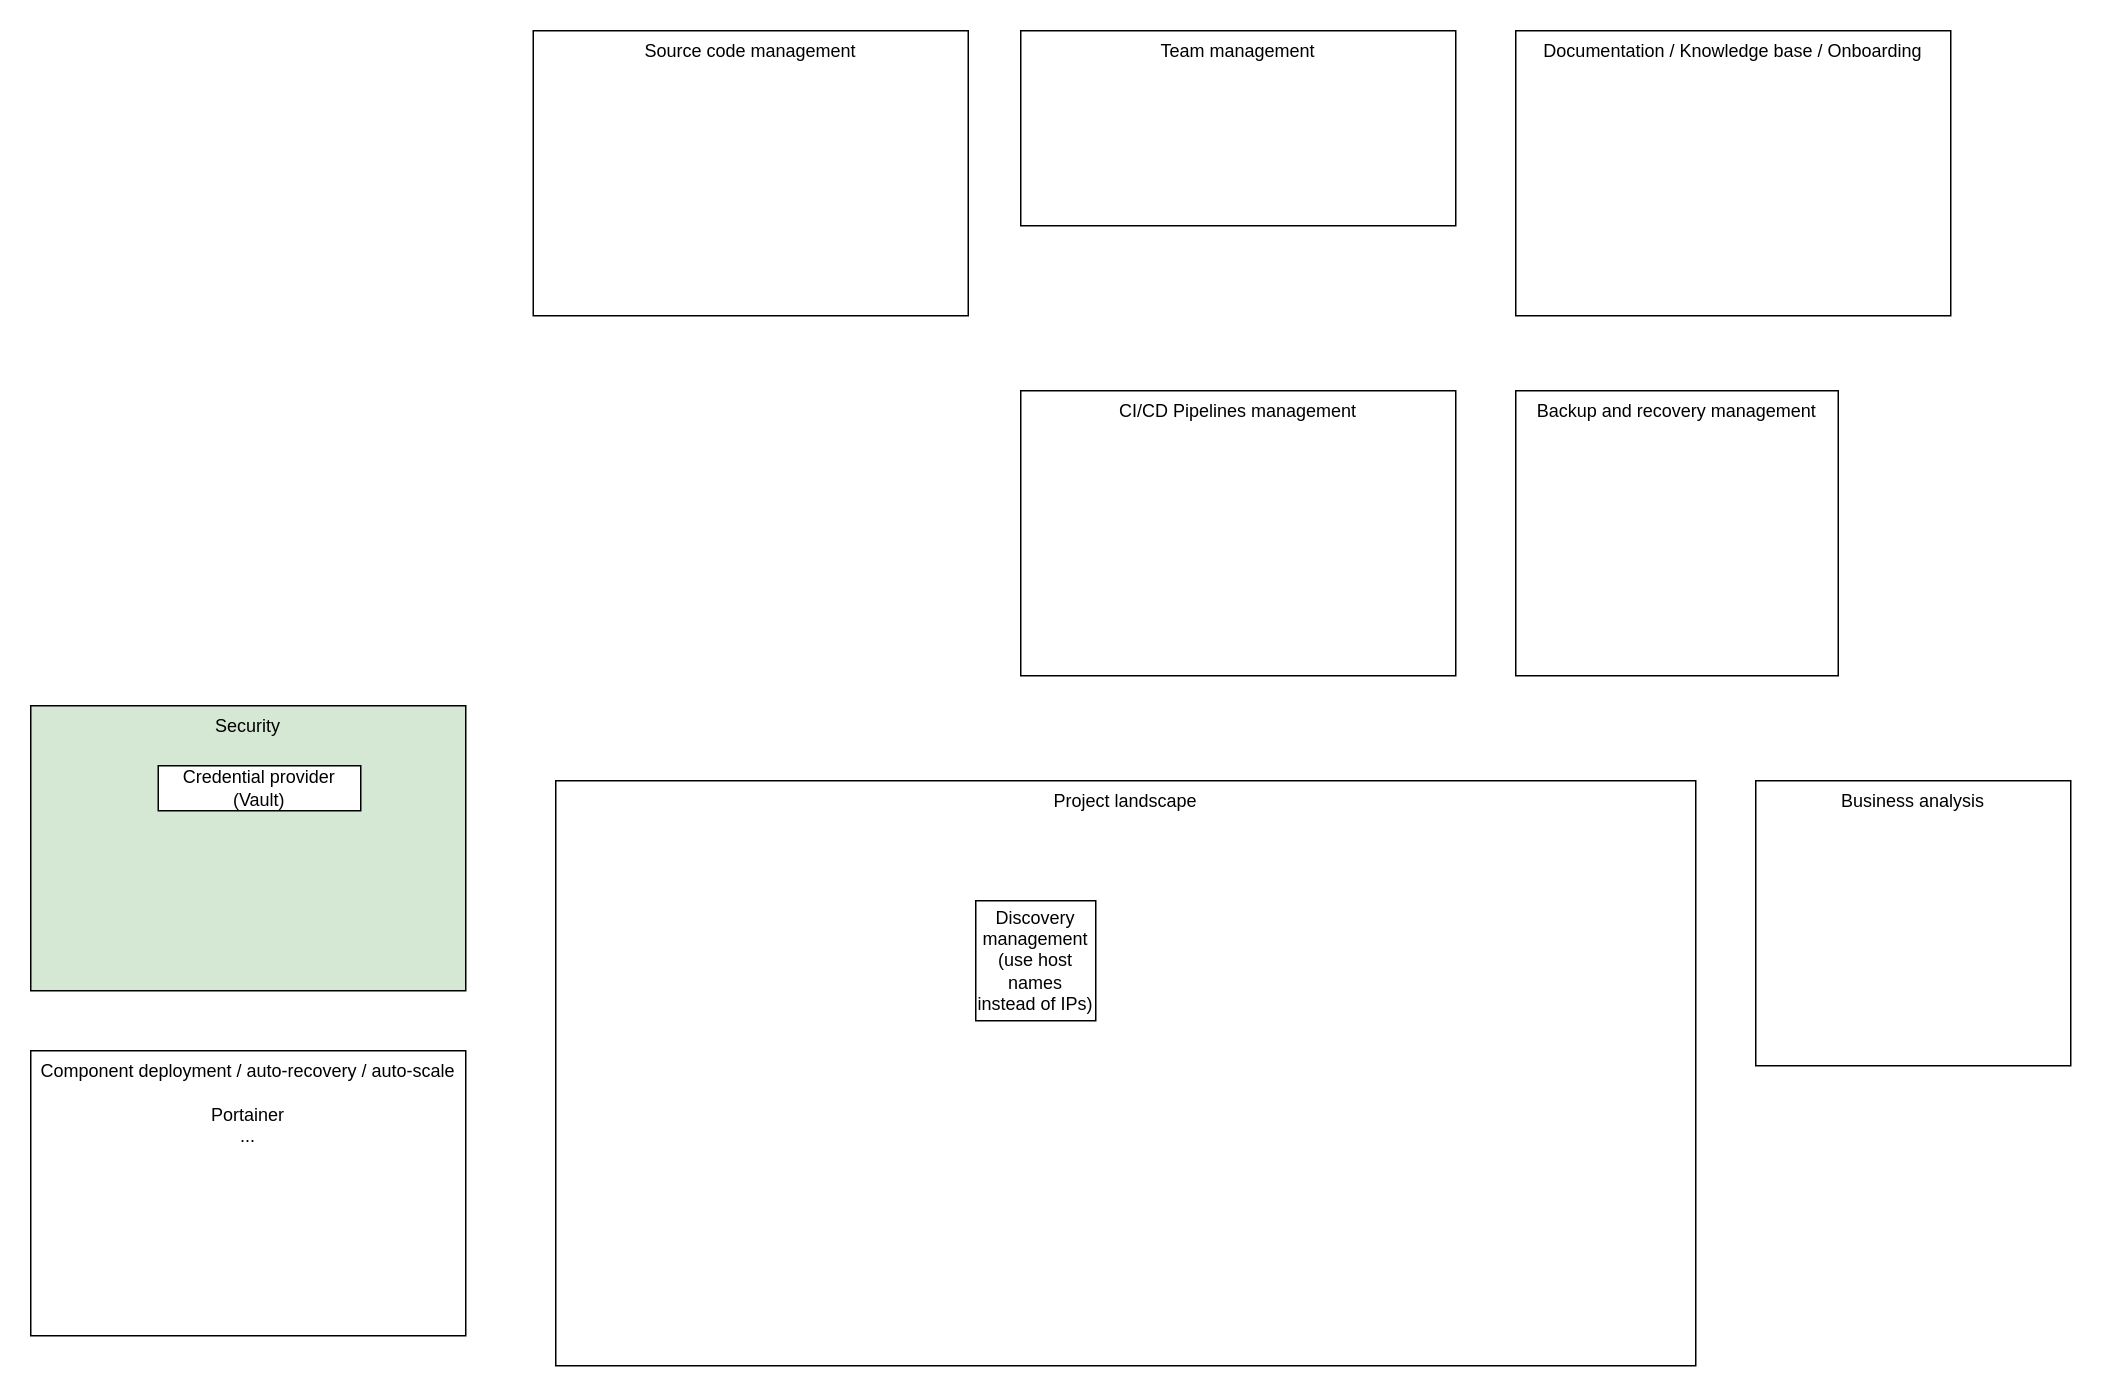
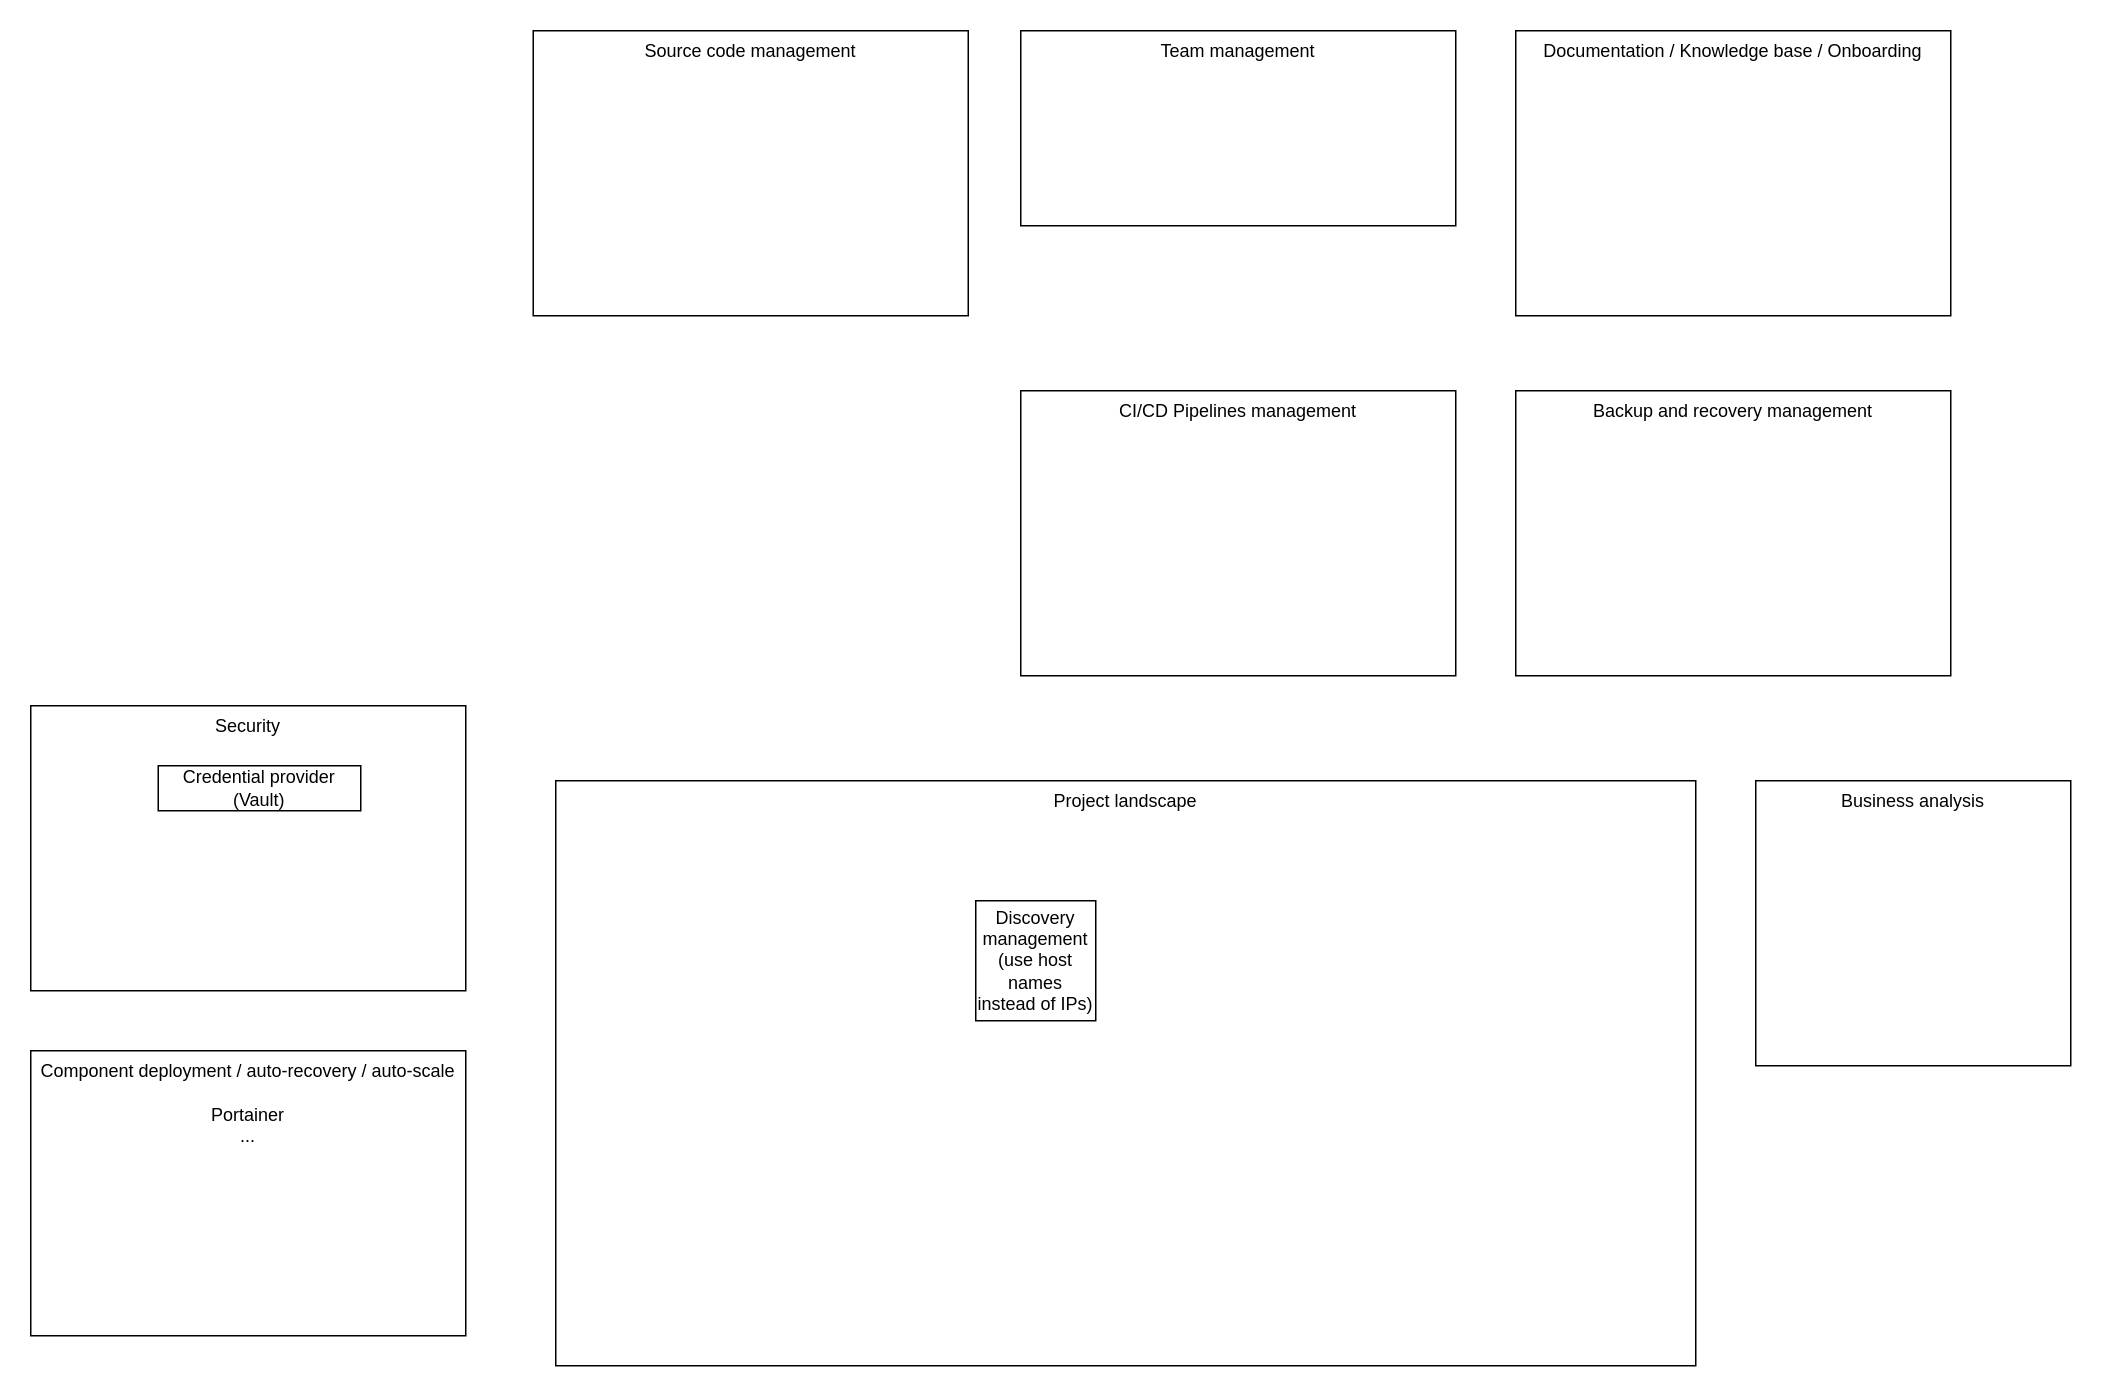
node "Backup and recovery management": size 323x285 -> 435x285
node "Security": fillcolor #d5e8d4 -> #ffffff
